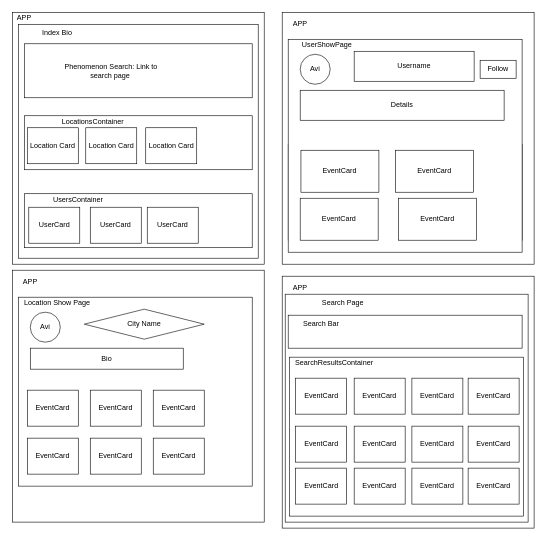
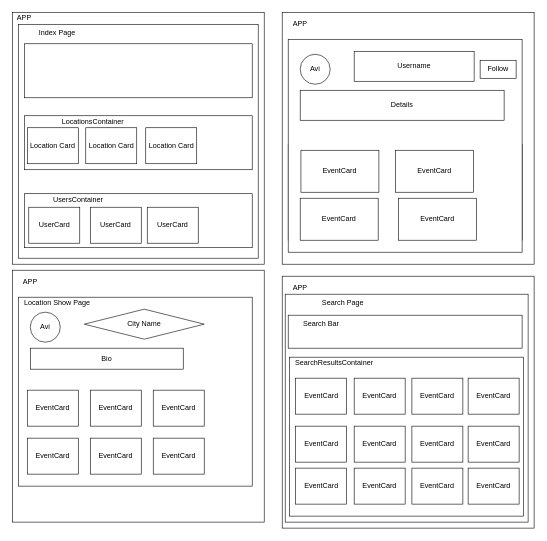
node "Index Bio": label "Index Bio" -> "Index Page"
node "UserShowPage": removed
node "Phenomenon Search: Link to search page": removed
